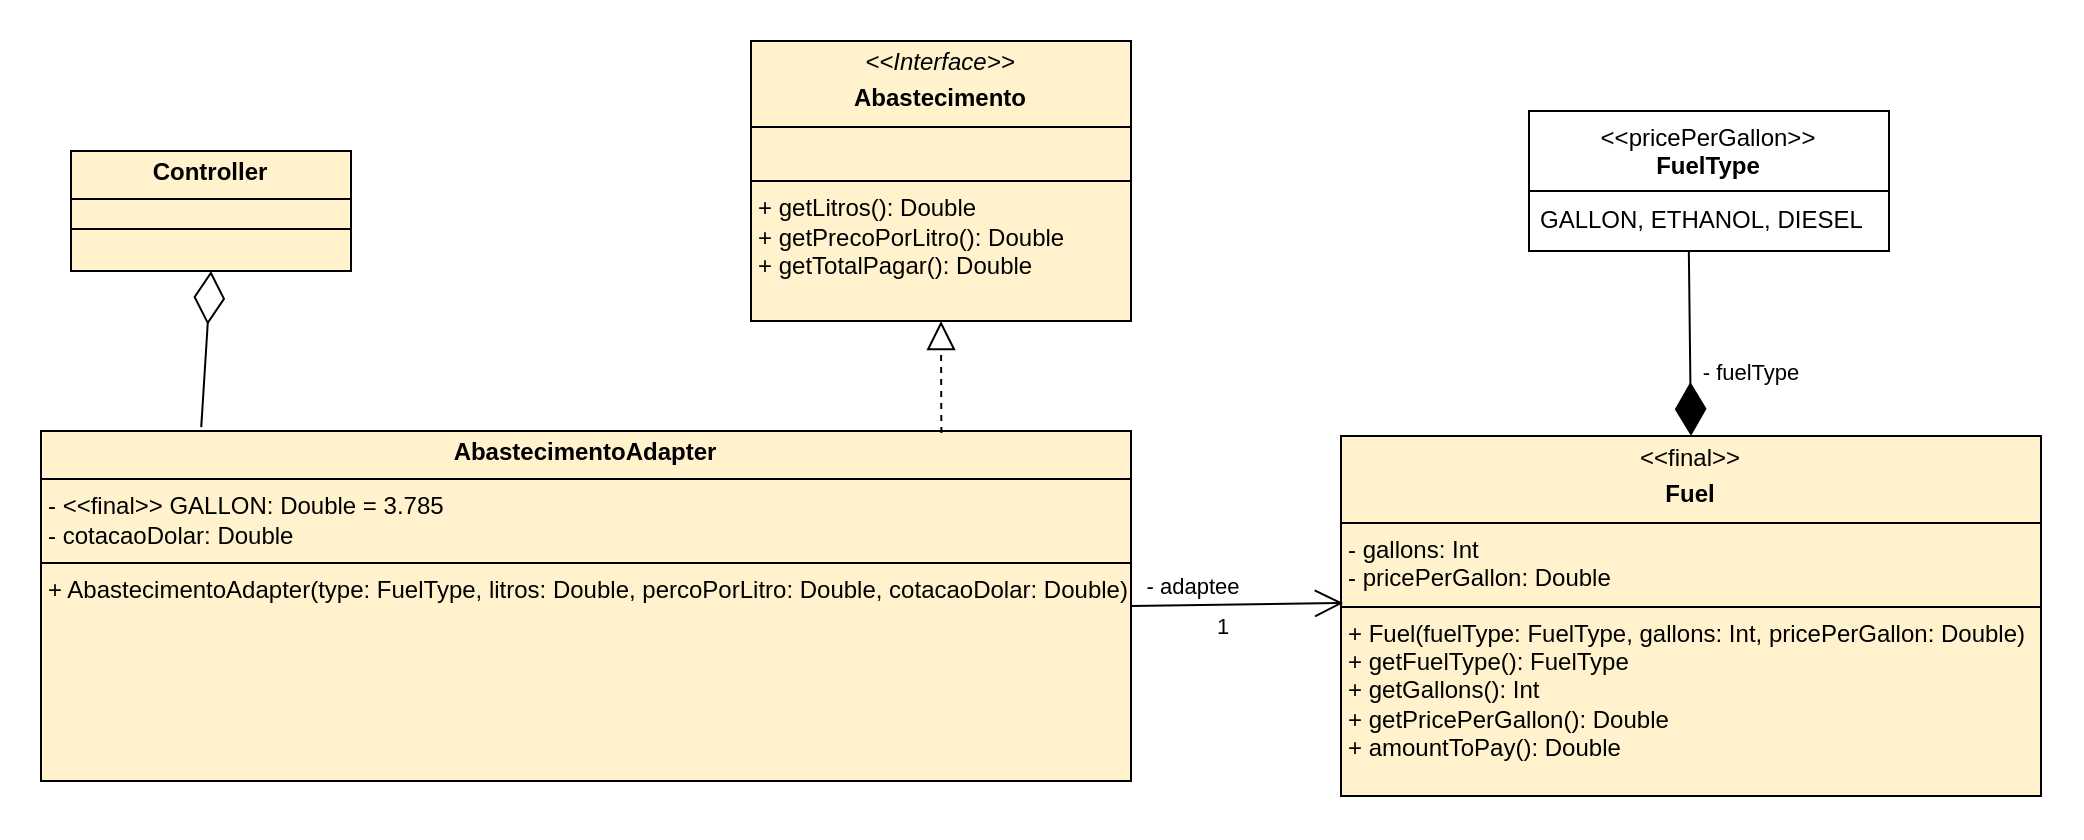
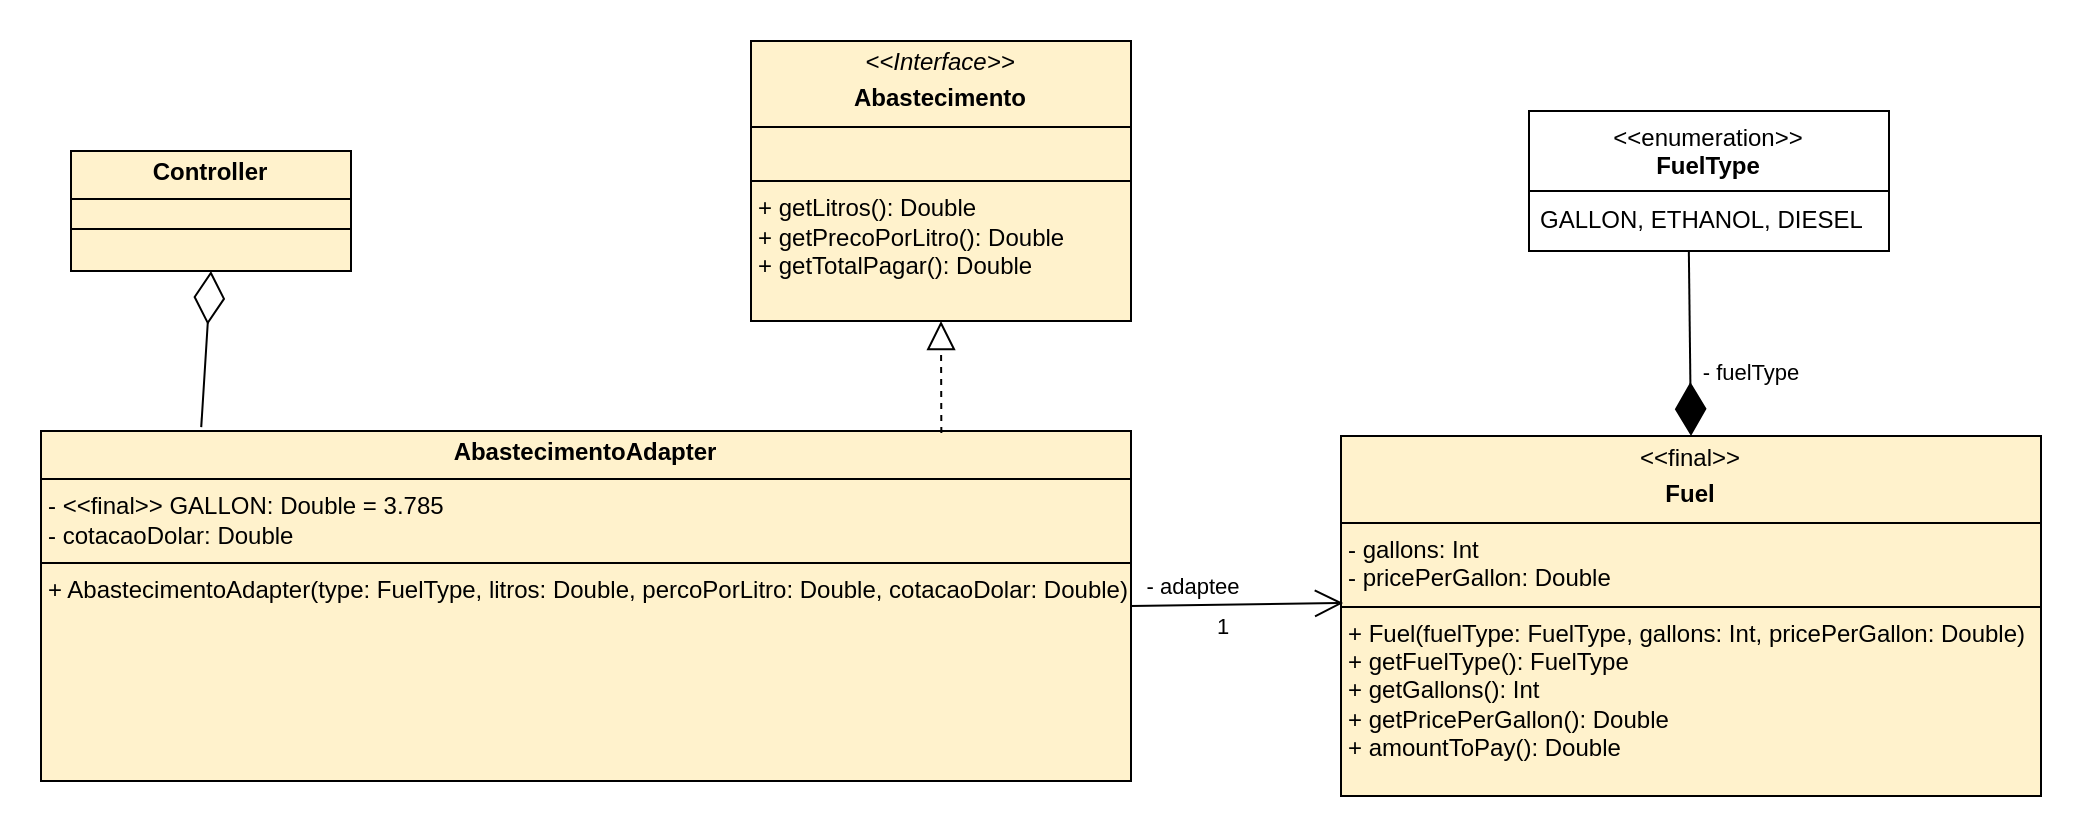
node "<<pricePerGallon>> FuelType": label "<<pricePerGallon>> FuelType" -> "<<enumeration>> FuelType"
